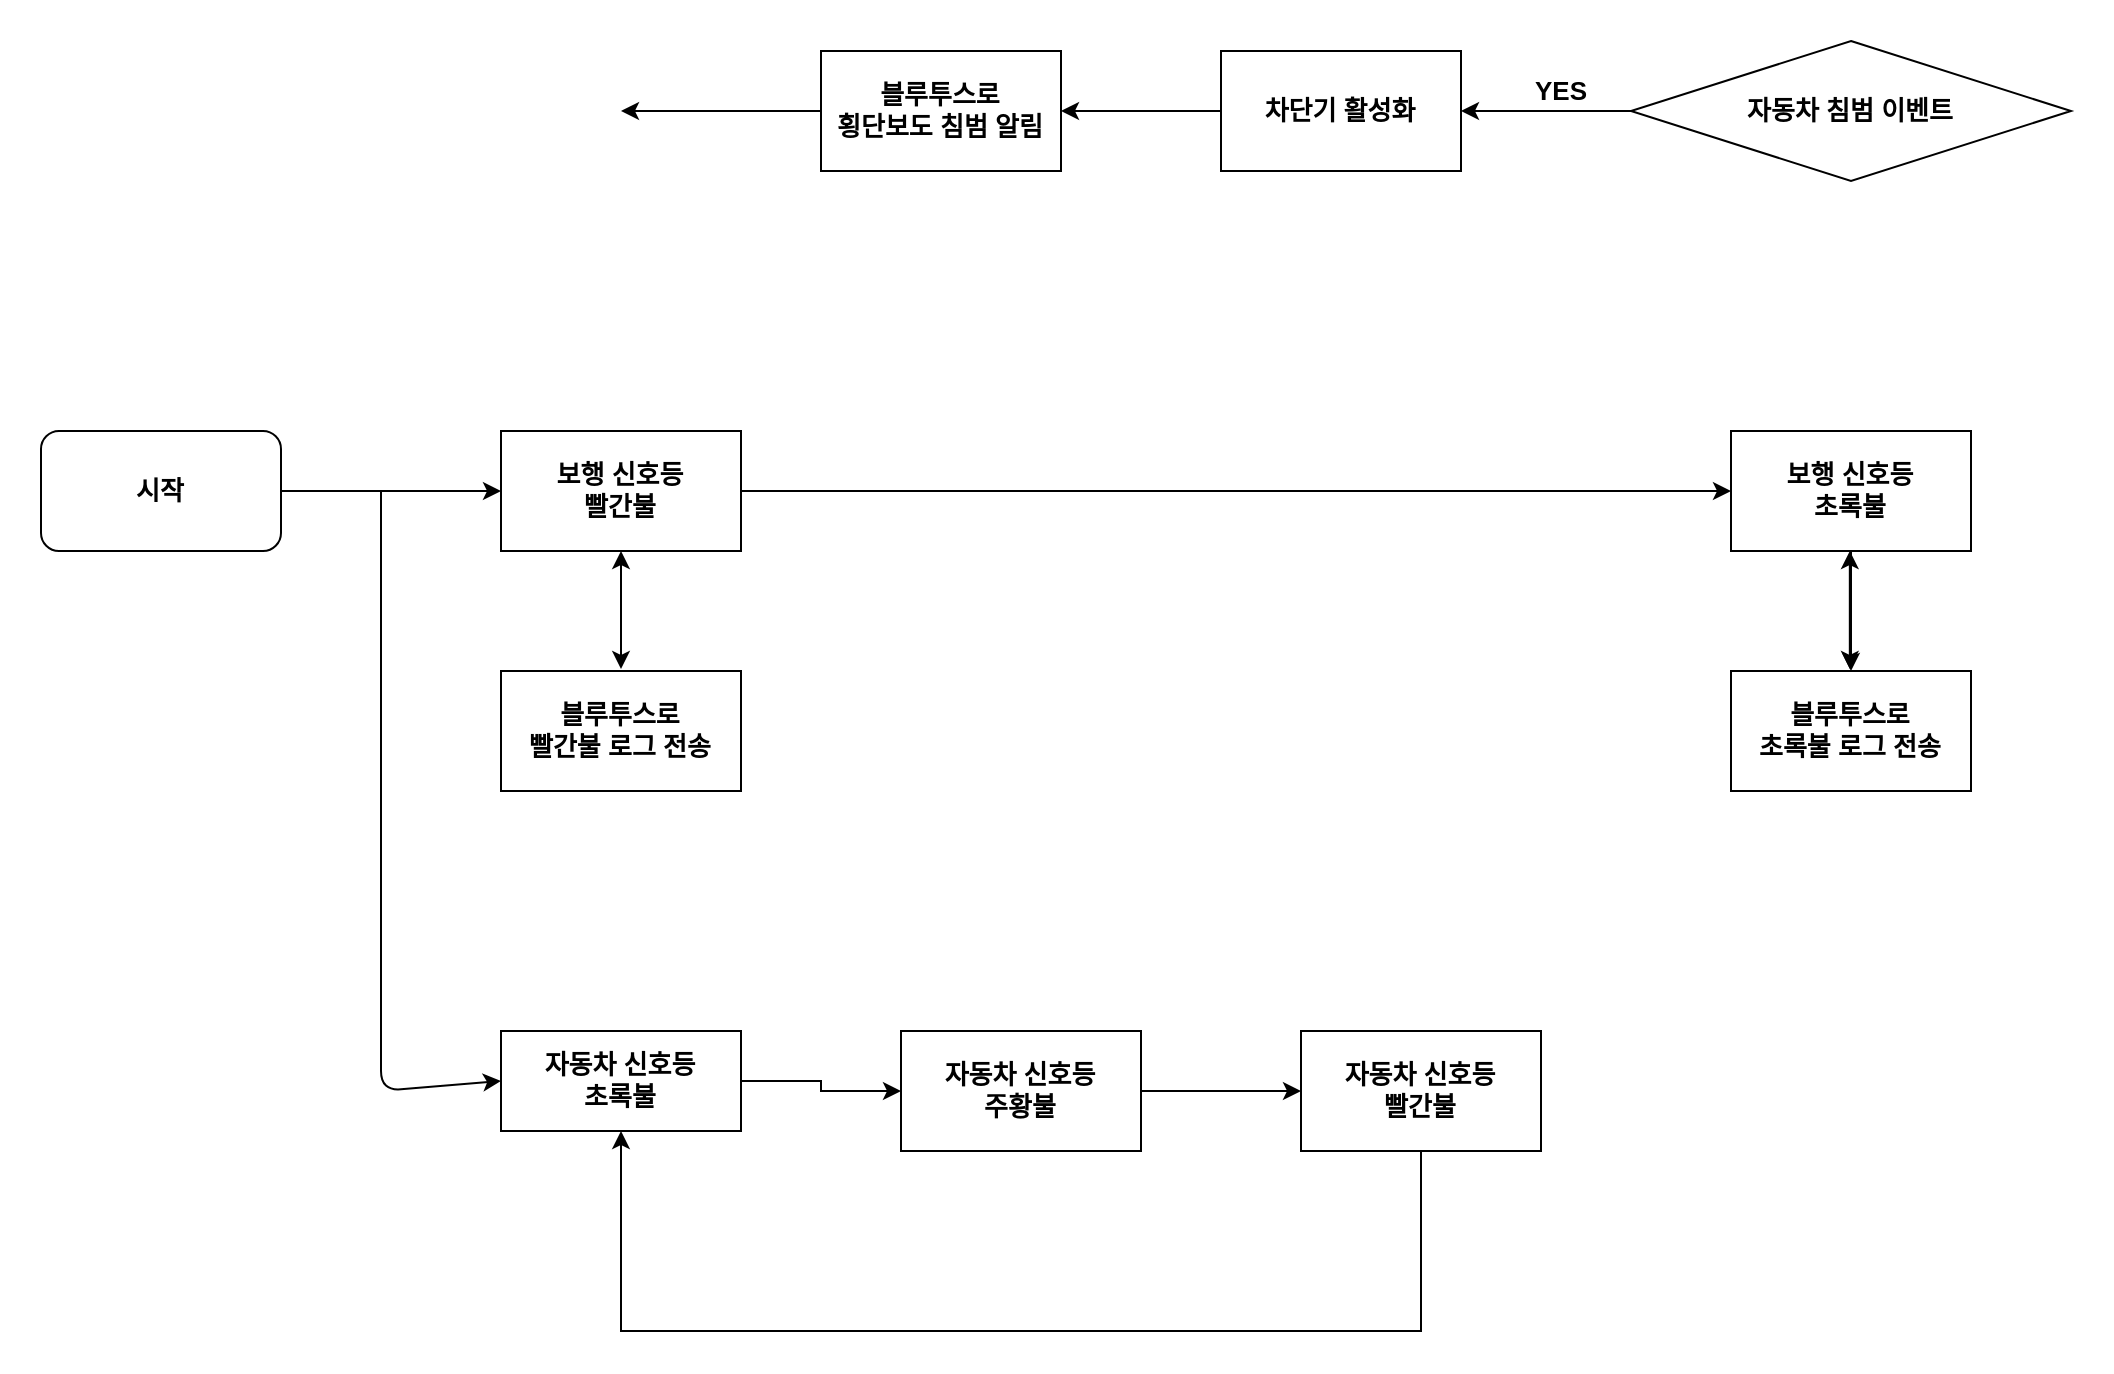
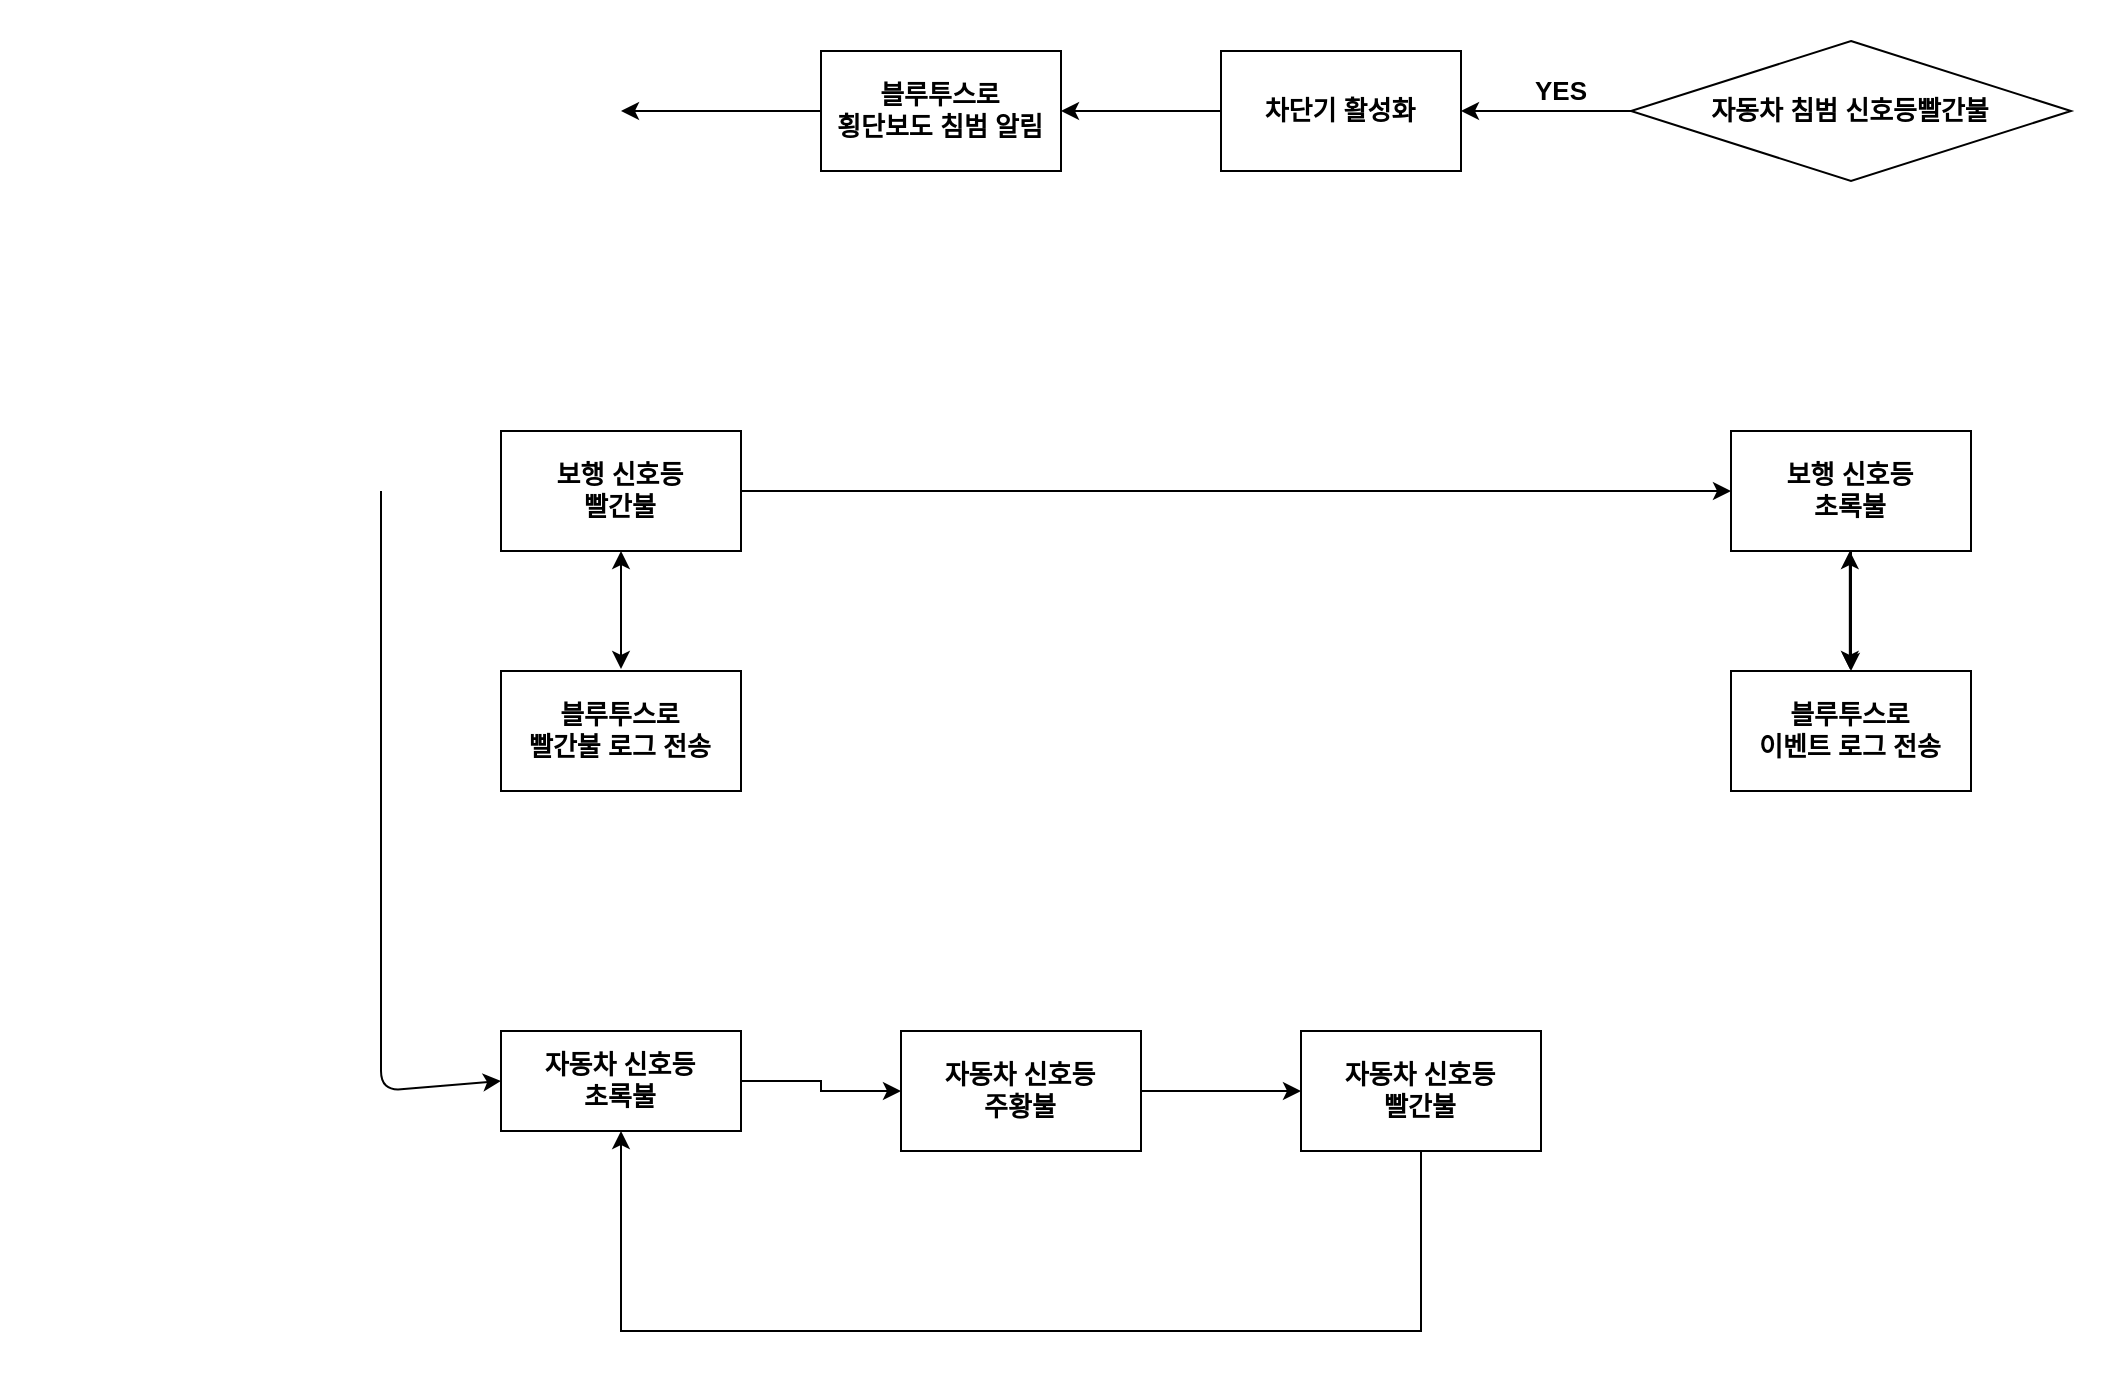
node "자동차 침범 이벤트": label "자동차 침범 이벤트" -> "자동차 침범 신호등빨간불"
node "시작": removed
edge "시작" -> "보행 신호등빨간불": removed
node "블루투스로초록불 로그 전송": label "블루투스로초록불 로그 전송" -> "블루투스로이벤트 로그 전송"
